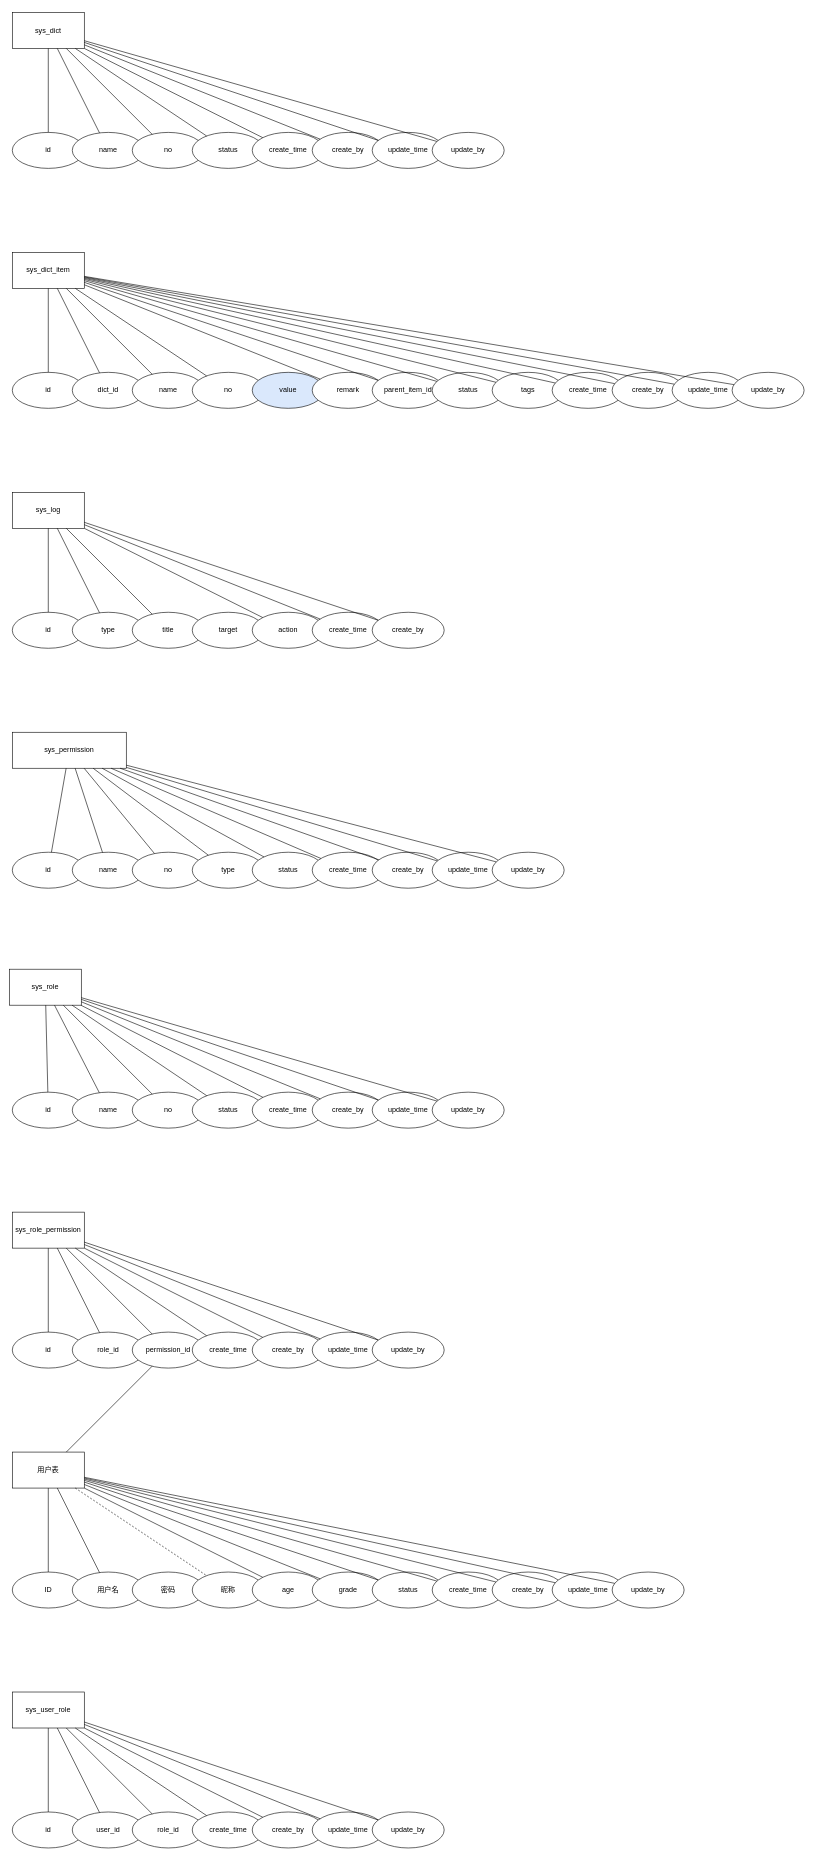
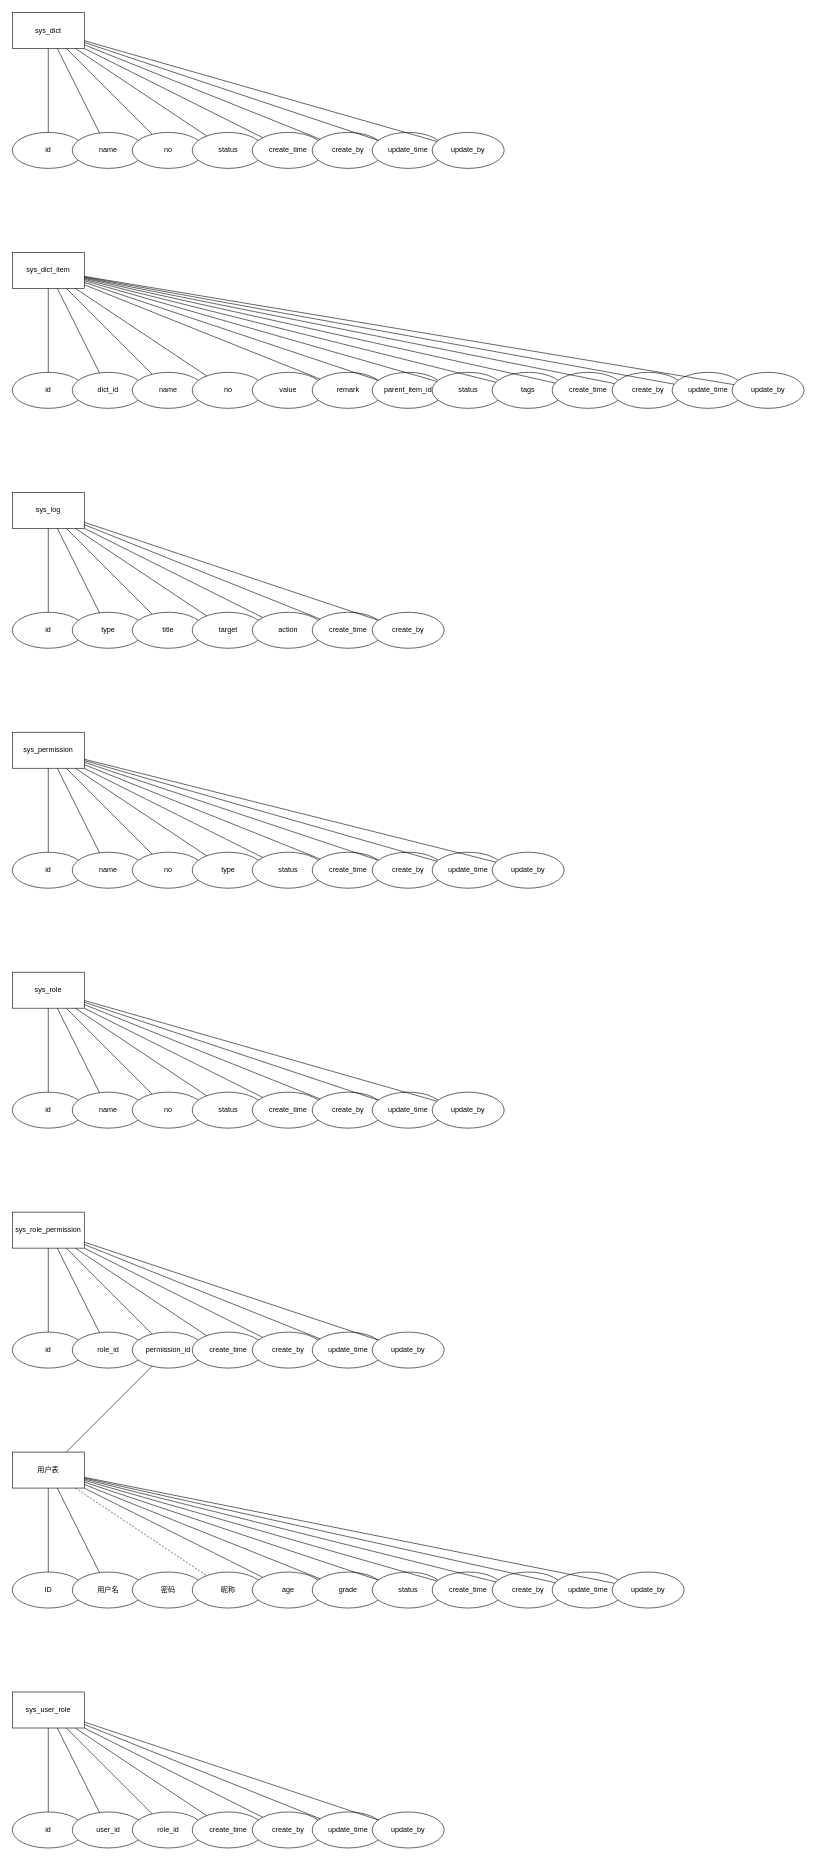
node "value": fillcolor #dae8fc -> #ffffff
edge "sys_log" -- "target": added
node "sys_permission": size 114x36 -> 72x36
node "sys_role": moved (45, 987) -> (48, 990)
